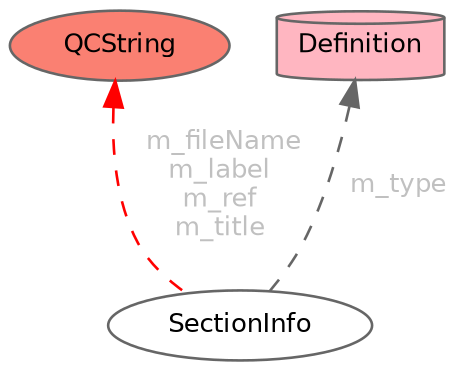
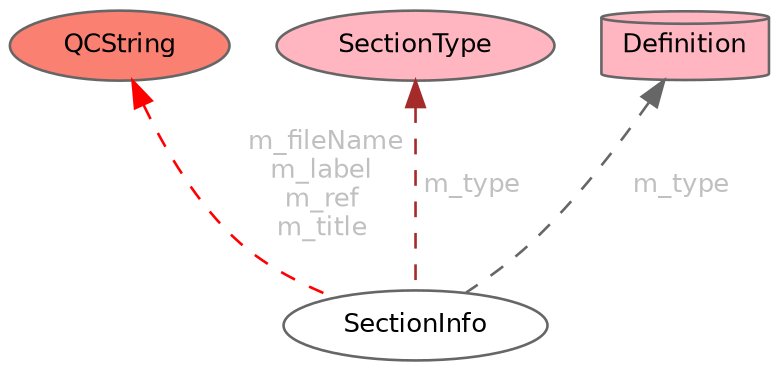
node "SectionType": added
